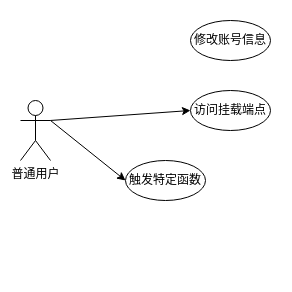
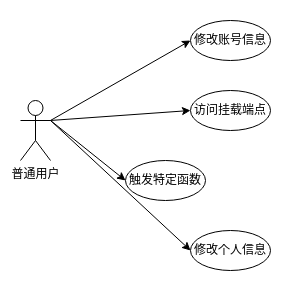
edge "普通用户" -> "修改账号信息": added
edge "普通用户" -> "修改个人信息": added
node "修改个人信息": added
